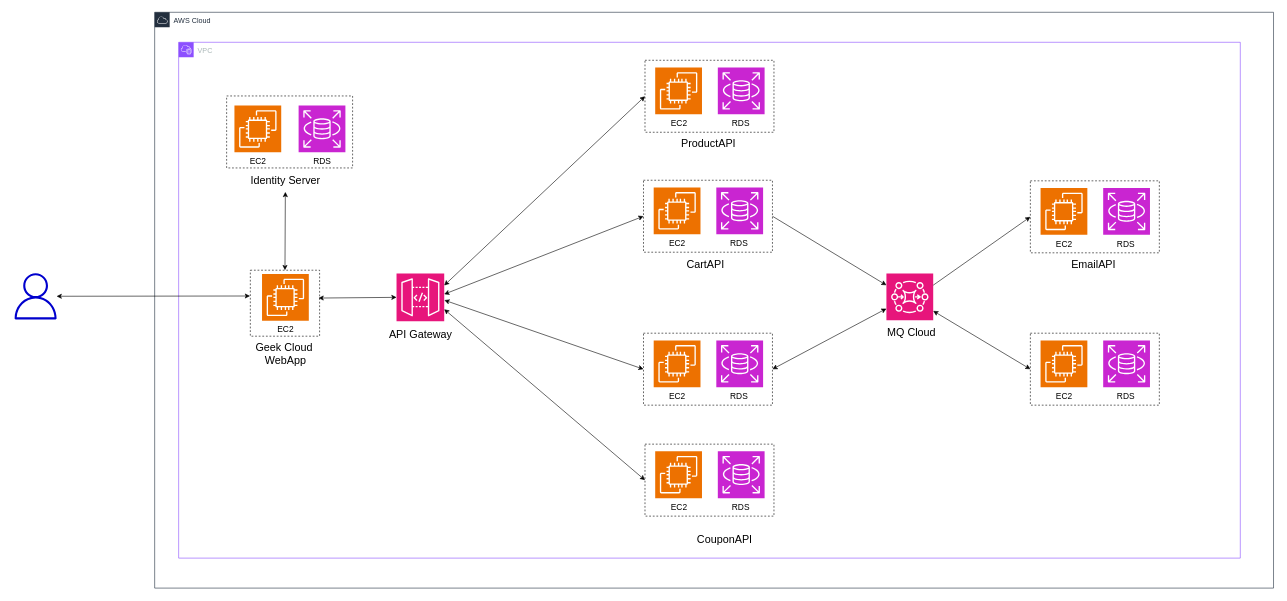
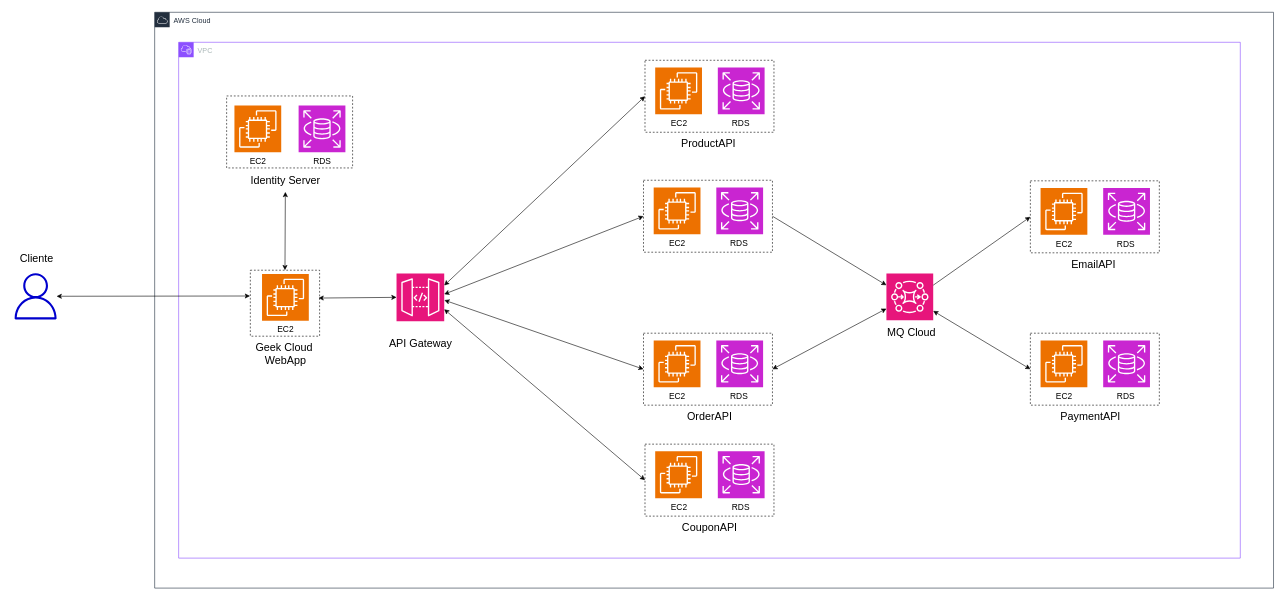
node "Cliente": added
node "CartAPI": removed
node "API Gateway": moved (420, 334) -> (420, 343)
node "OrderAPI": added
node "PaymentAPI": added
node "CouponAPI": moved (725, 540) -> (710, 528)
